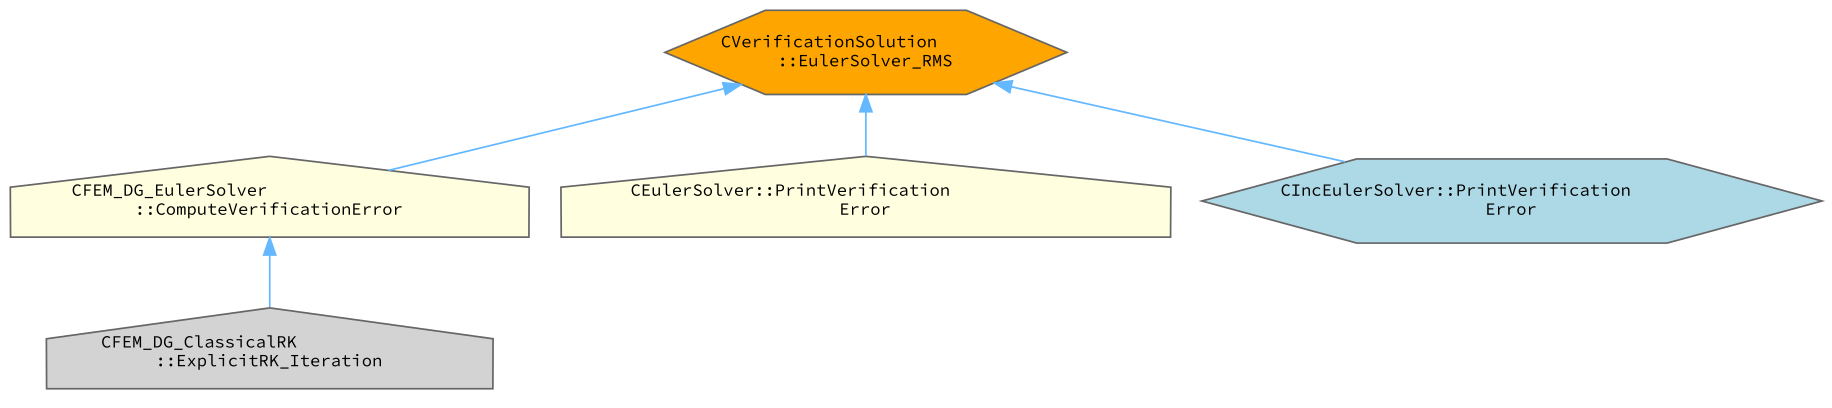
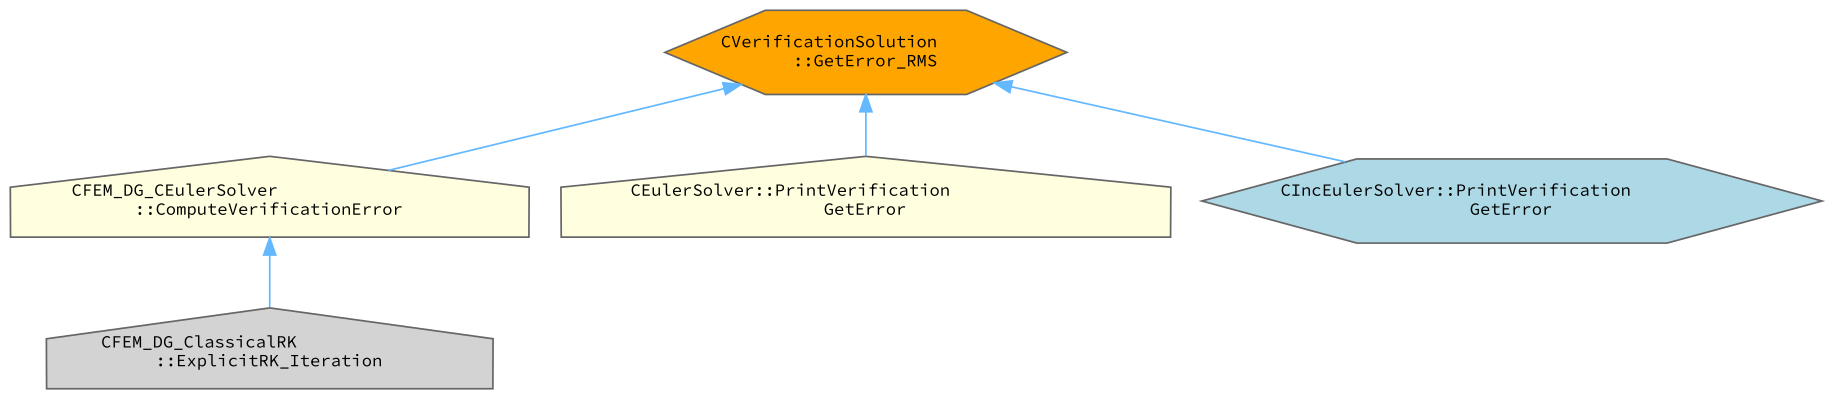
node "CVerificationSolution ::EulerSolver_RMS": label "CVerificationSolution ::EulerSolver_RMS" -> "CVerificationSolution ::GetError_RMS"
node "CFEM_DG_EulerSolver ::ComputeVerificationError": label "CFEM_DG_EulerSolver ::ComputeVerificationError" -> "CFEM_DG_CEulerSolver ::ComputeVerificationError"
node "CEulerSolver::PrintVerification Error": label "CEulerSolver::PrintVerification Error" -> "CEulerSolver::PrintVerification GetError"
node "CIncEulerSolver::PrintVerification Error": label "CIncEulerSolver::PrintVerification Error" -> "CIncEulerSolver::PrintVerification GetError"
